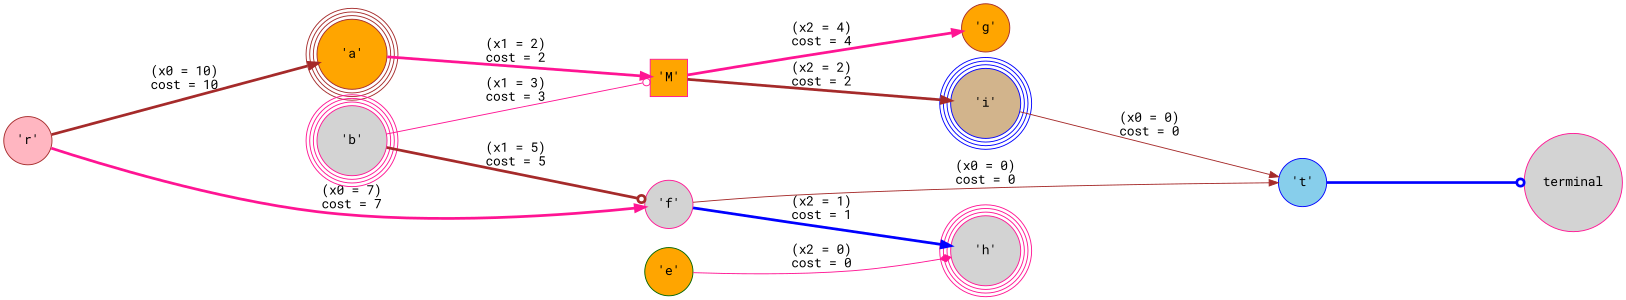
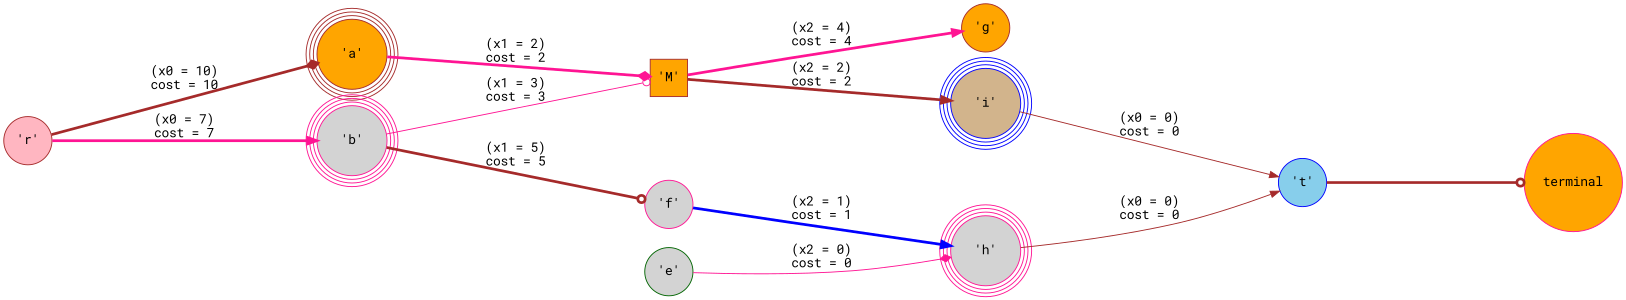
edge "'a'" -> "'M'": arrowhead normal -> diamond
node "'M'": color deeppink -> brown
edge "'r'" -> "'a'": arrowhead normal -> diamond
edge "'t'" -> "terminal": color blue -> brown
node "terminal": fillcolor lightgrey -> orange
edge "'f'" -> "'t'": now "'h'" -> "'t'"
edge "'r'" -> "'f'": now "'r'" -> "'b'"
node "'e'": fillcolor orange -> lightgrey
